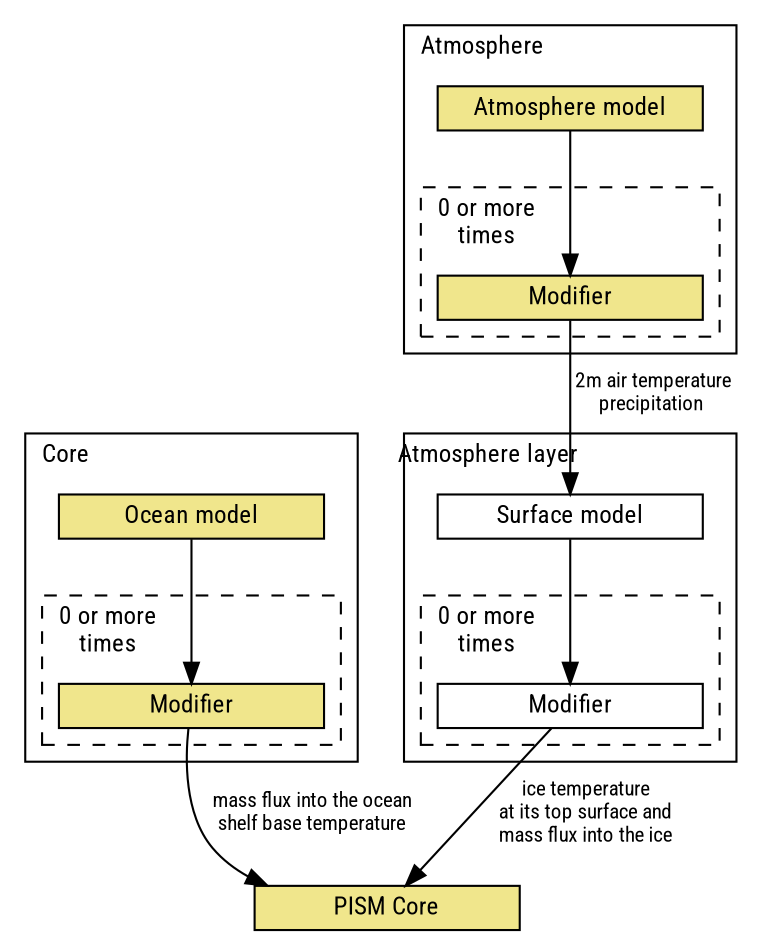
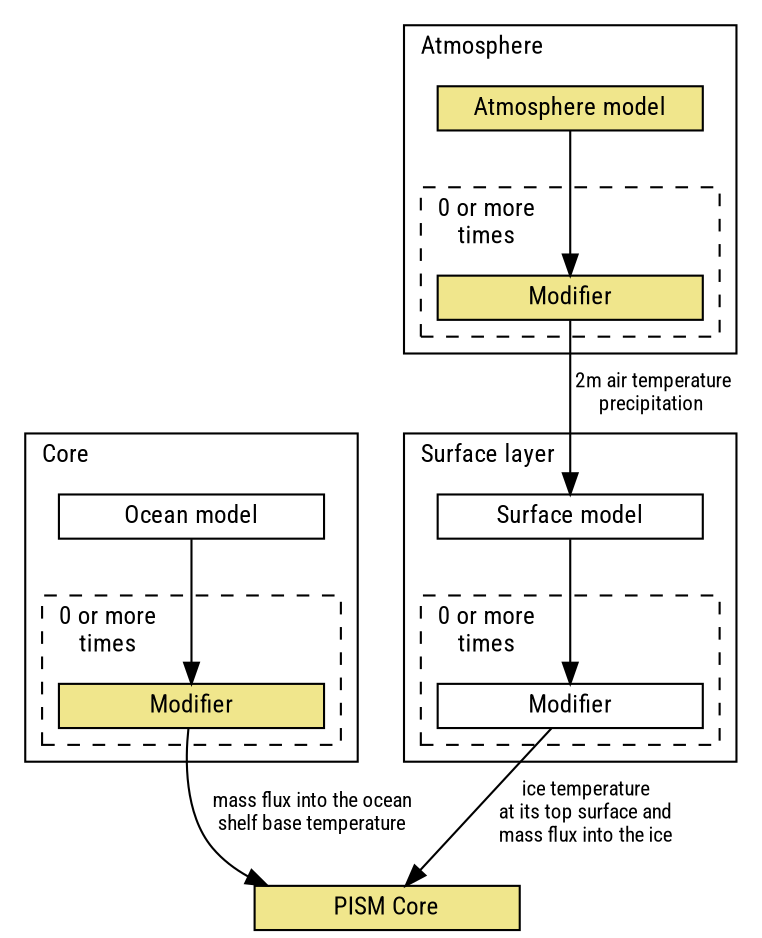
cluster "Atmosphere layer": label "Atmosphere layer" -> "Surface layer"
node "Ocean model": fillcolor khaki -> white
